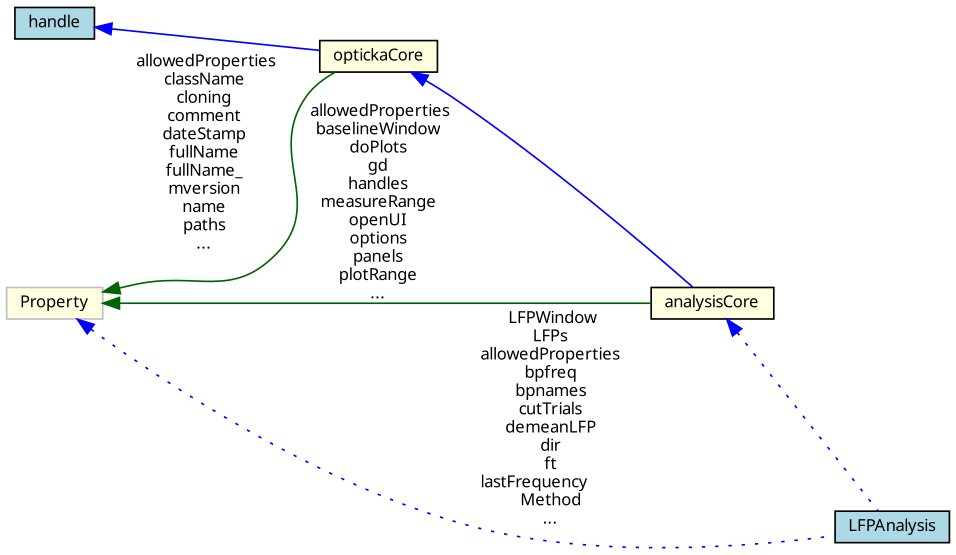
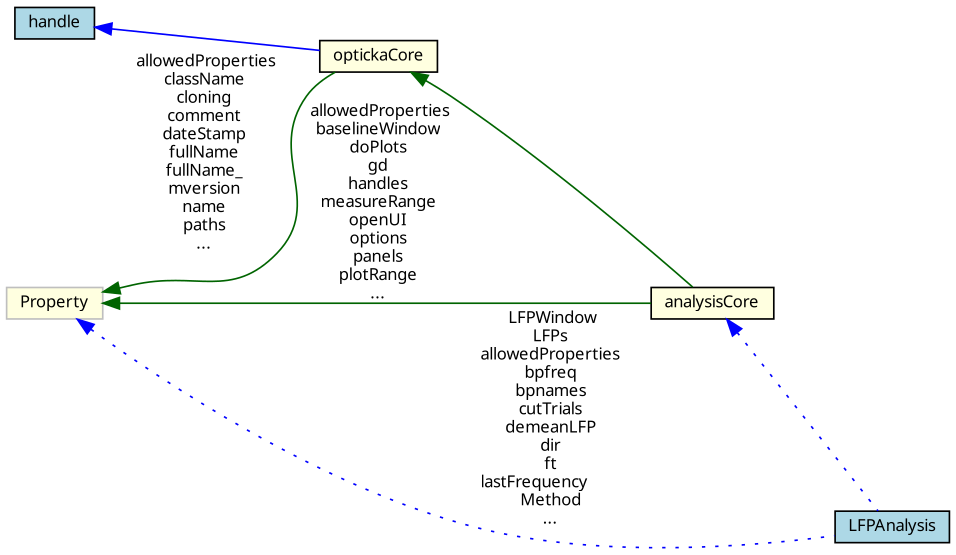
edge "analysisCore" -> "optickaCore": color blue -> darkgreen
